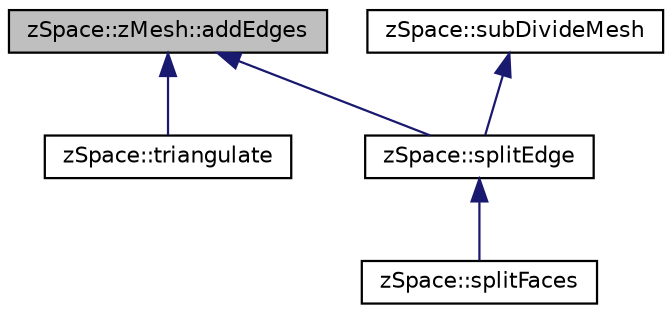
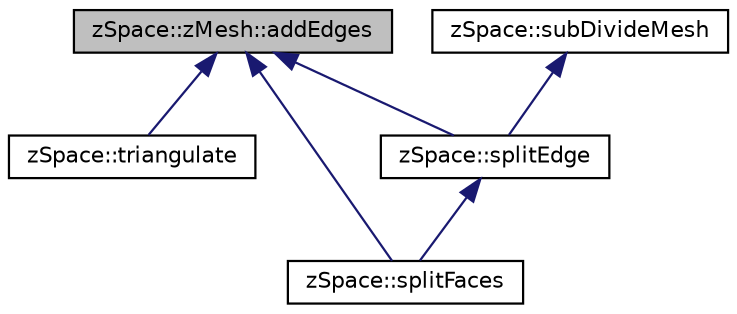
edge "zSpace::splitFaces" -> "zSpace::zMesh::addEdges": added
